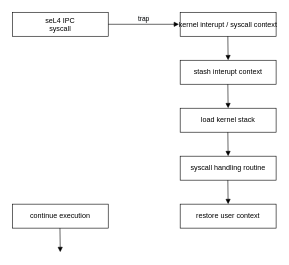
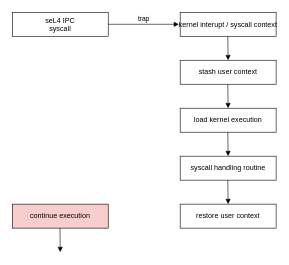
node "stash interupt context": label "stash interupt context" -> "stash user context"
node "load kernel stack": label "load kernel stack" -> "load kernel execution"
node "continue execution": fillcolor #ffffff -> #f8cecc
